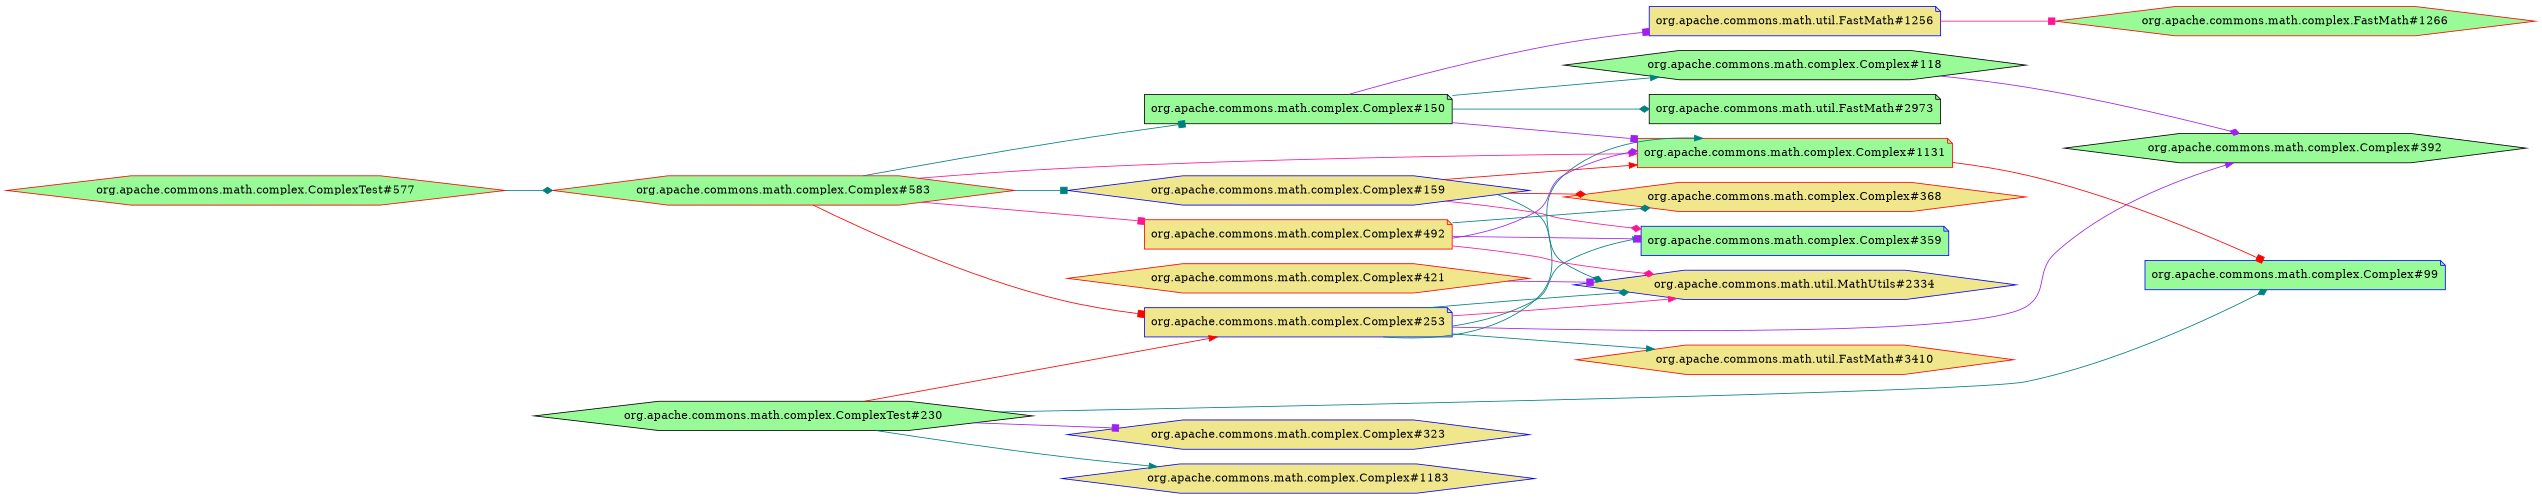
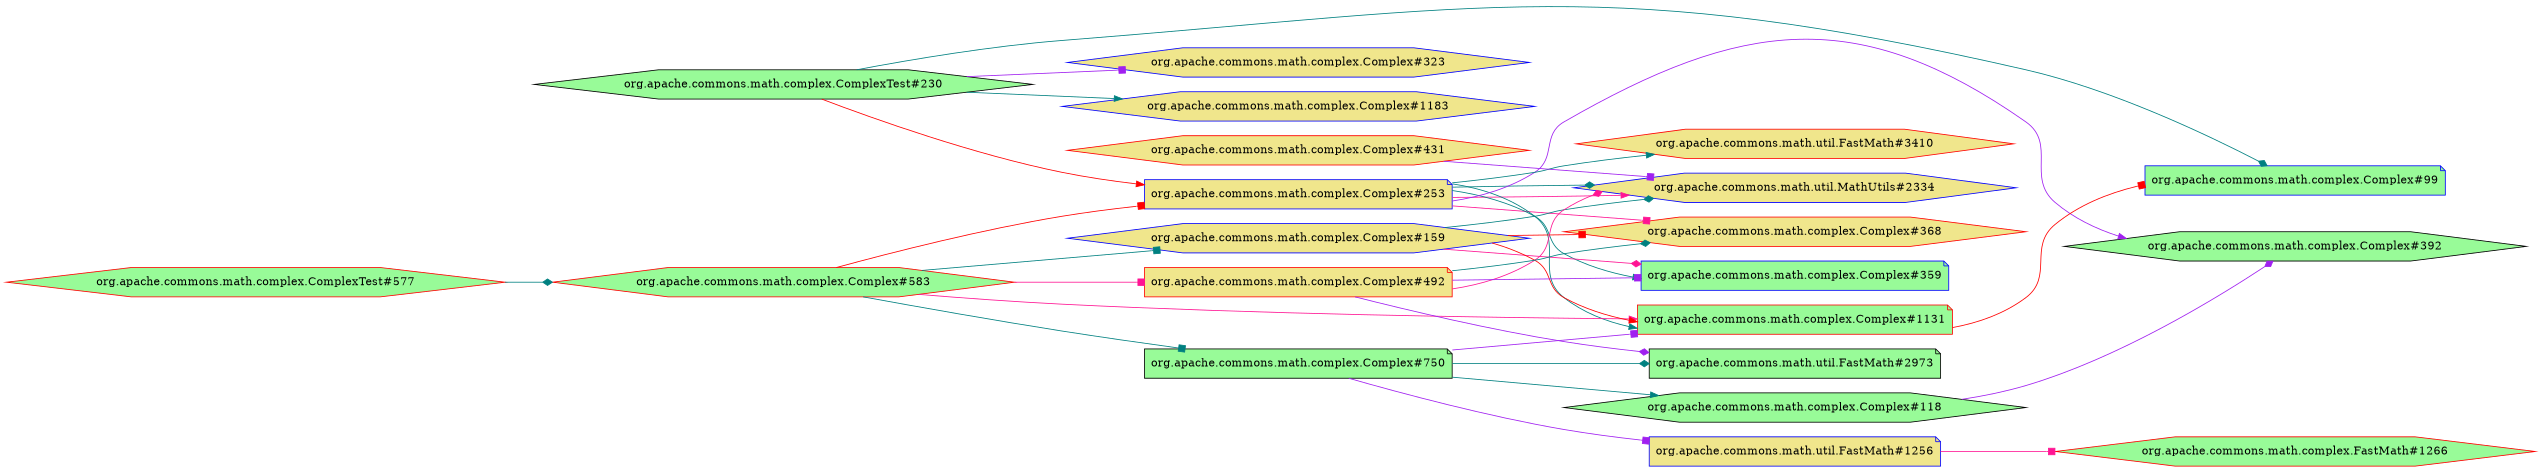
node "org.apache.commons.math.complex.Complex#150": label "org.apache.commons.math.complex.Complex#150" -> "org.apache.commons.math.complex.Complex#750"
edge "org.apache.commons.math.complex.Complex#159" -> "org.apache.commons.math.complex.Complex#368": arrowhead diamond -> box
edge "org.apache.commons.math.complex.Complex#492" -> "org.apache.commons.math.complex.Complex#1131": now "org.apache.commons.math.complex.Complex#492" -> "org.apache.commons.math.util.FastMath#2973"
edge "org.apache.commons.math.complex.Complex#253" -> "org.apache.commons.math.complex.Complex#368": added
node "org.apache.commons.math.complex.Complex#421": label "org.apache.commons.math.complex.Complex#421" -> "org.apache.commons.math.complex.Complex#431"
